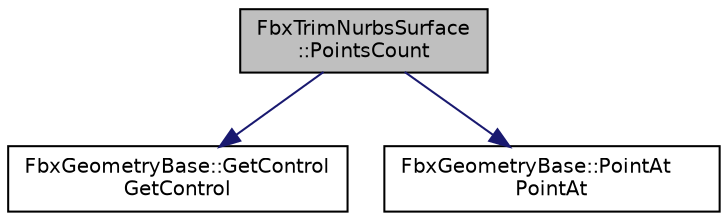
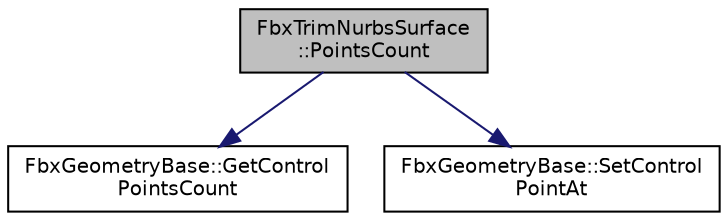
node "FbxGeometryBase::GetControl GetControl": label "FbxGeometryBase::GetControl GetControl" -> "FbxGeometryBase::GetControl PointsCount"
node "FbxGeometryBase::PointAt PointAt": label "FbxGeometryBase::PointAt PointAt" -> "FbxGeometryBase::SetControl PointAt"
